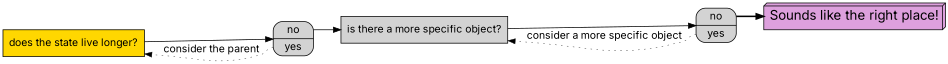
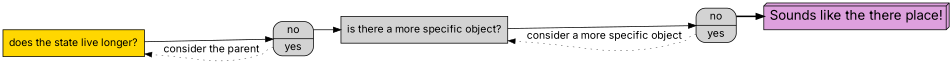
node "Sounds like the right place!": label "Sounds like the right place!" -> "Sounds like the there place!"
